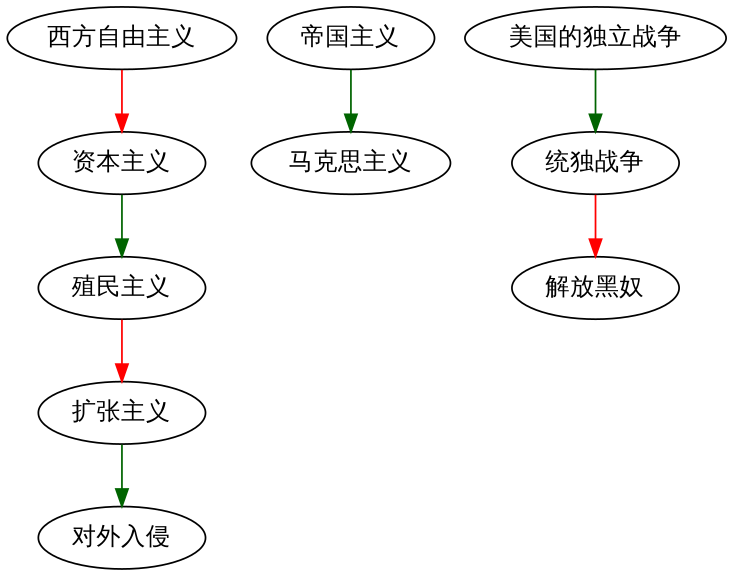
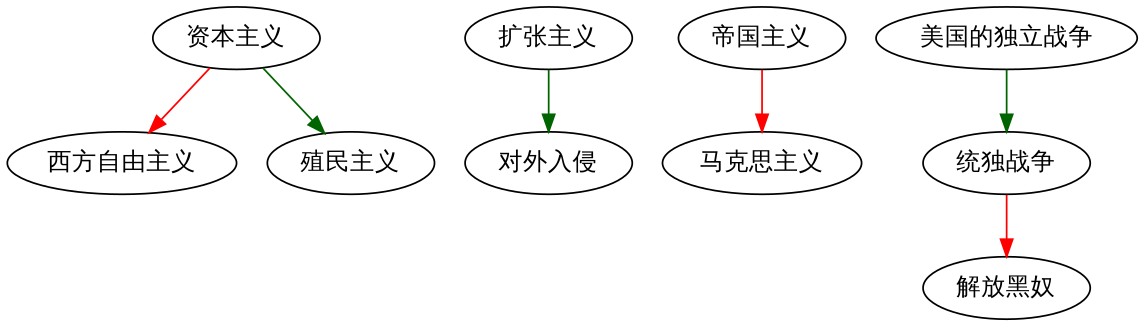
edge "西方自由主义" -> "资本主义": reversed
edge "帝国主义" -> "马克思主义": color darkgreen -> red
edge "殖民主义" -> "扩张主义": removed
